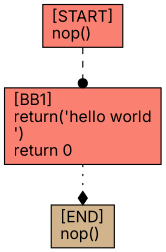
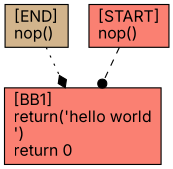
edge "[BB1] return('hello world ') return 0" -> "[END] nop()": reversed
